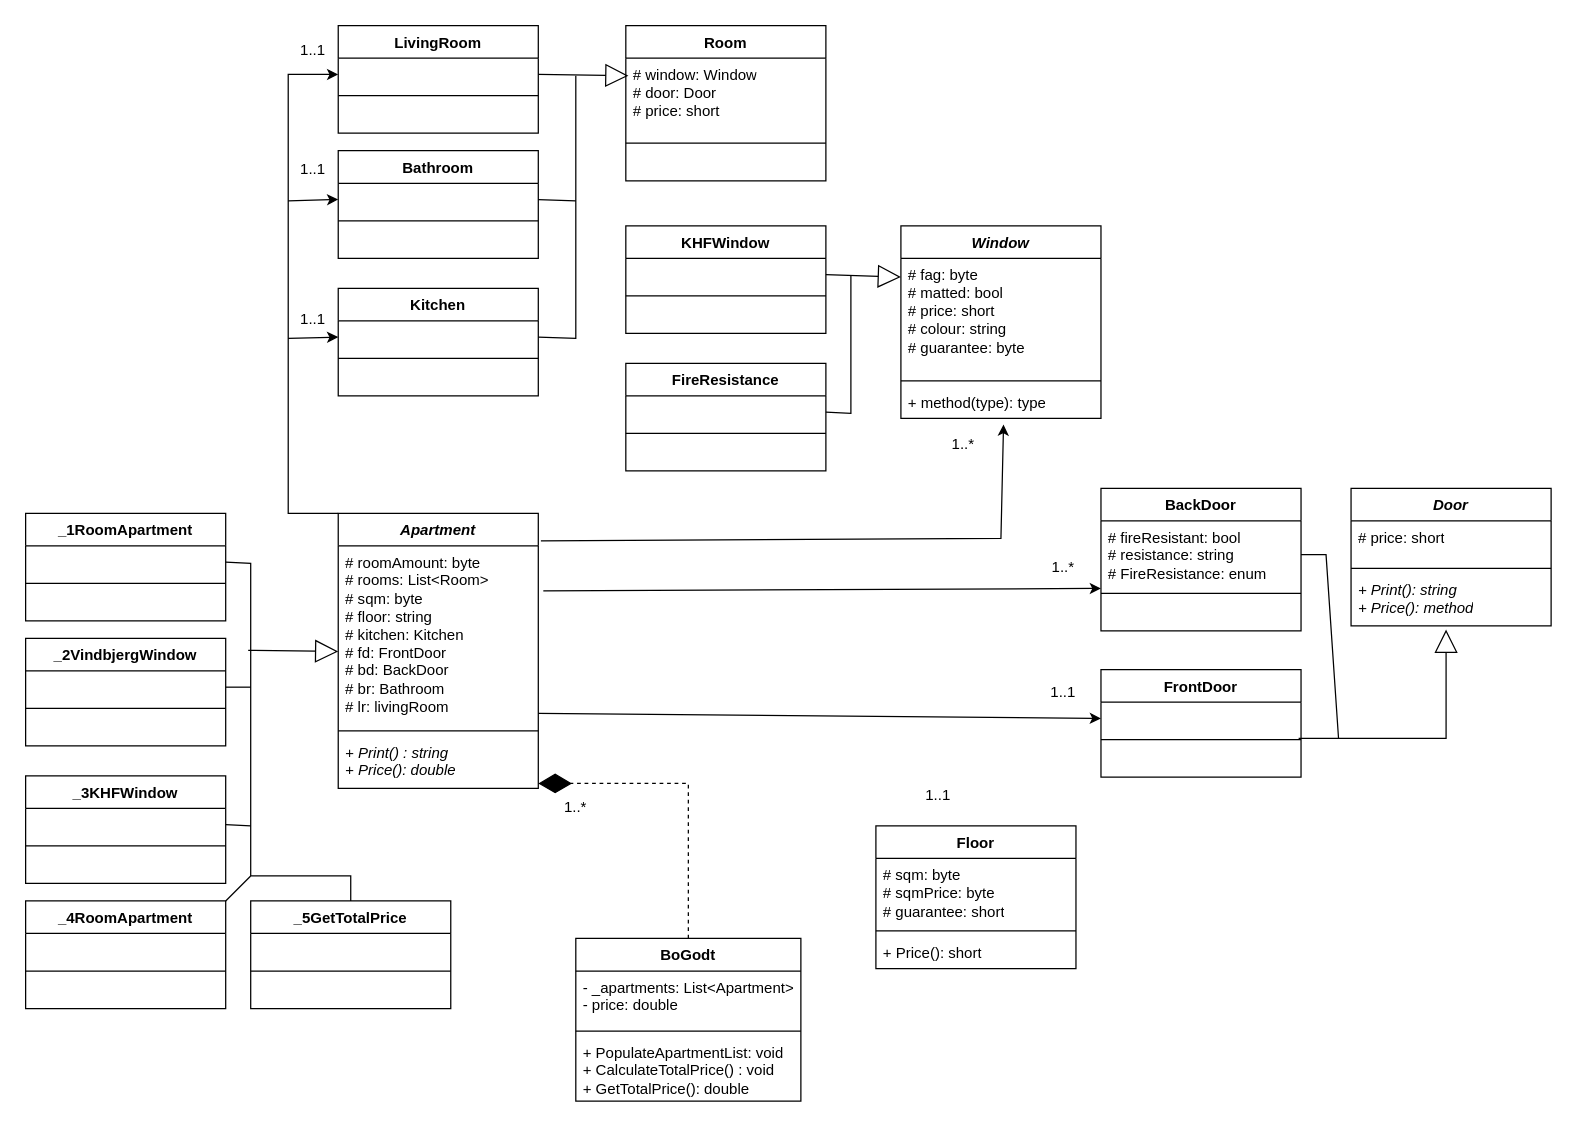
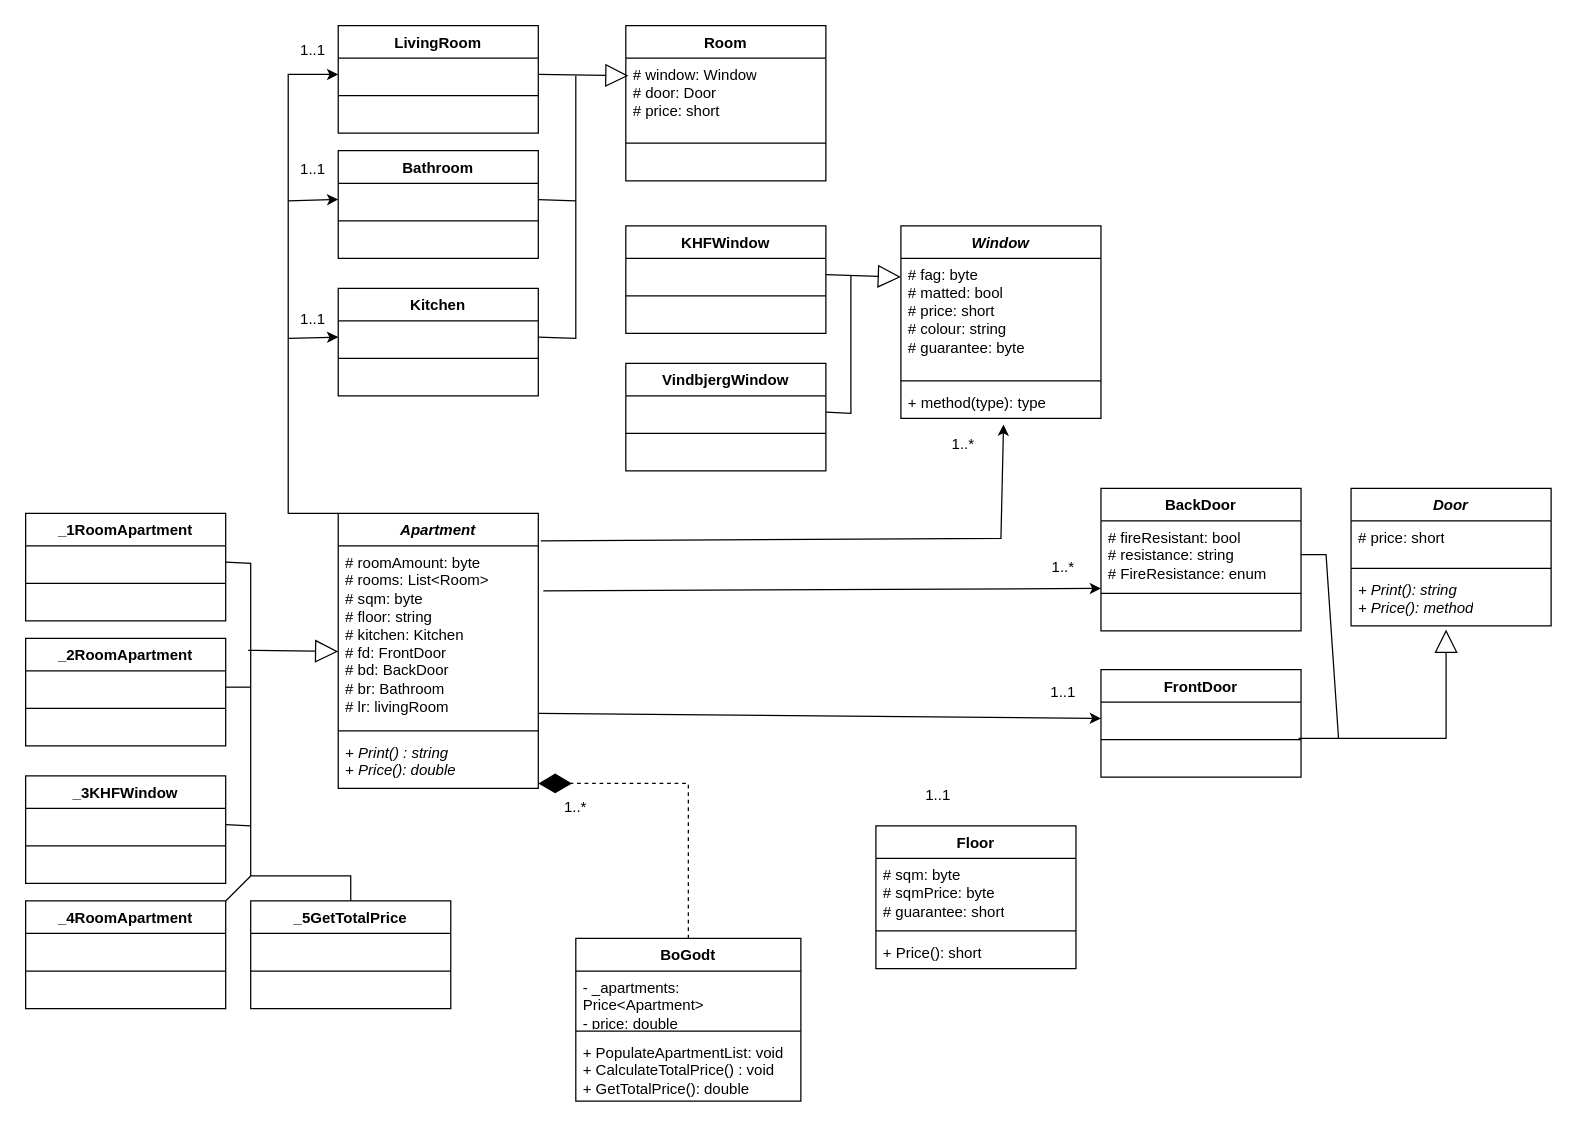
node "FireResistance": label "FireResistance" -> "VindbjergWindow"
node "_2VindbjergWindow": label "_2VindbjergWindow" -> "_2RoomApartment"
node "- _apartments: List<Apartment> - price: double": label "- _apartments: List<Apartment> - price: double" -> "- _apartments: Price<Apartment> - price: double"
